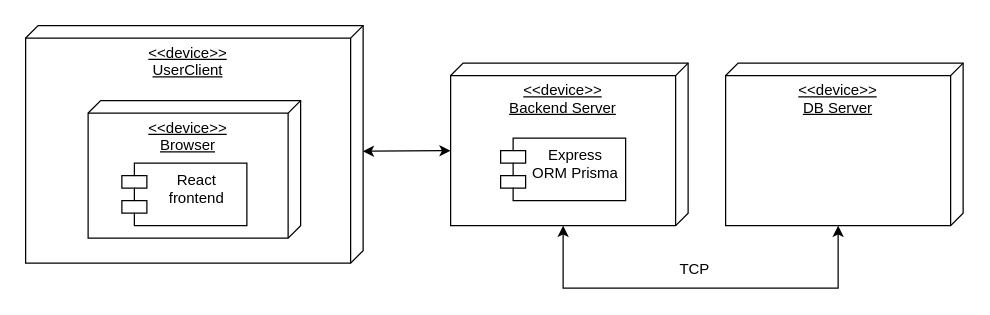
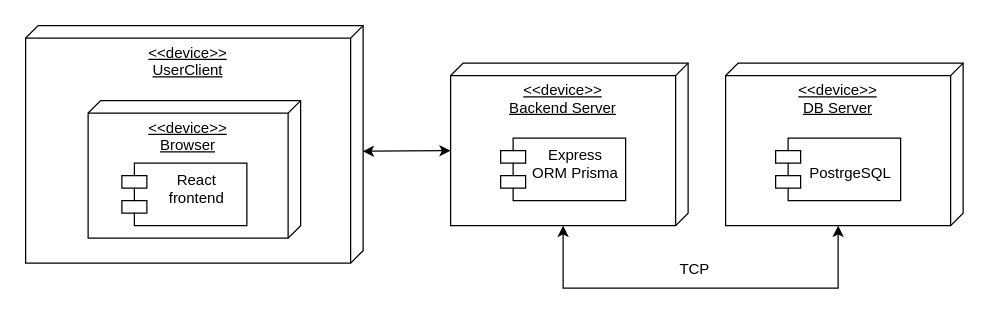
node "PostrgeSQL": added
